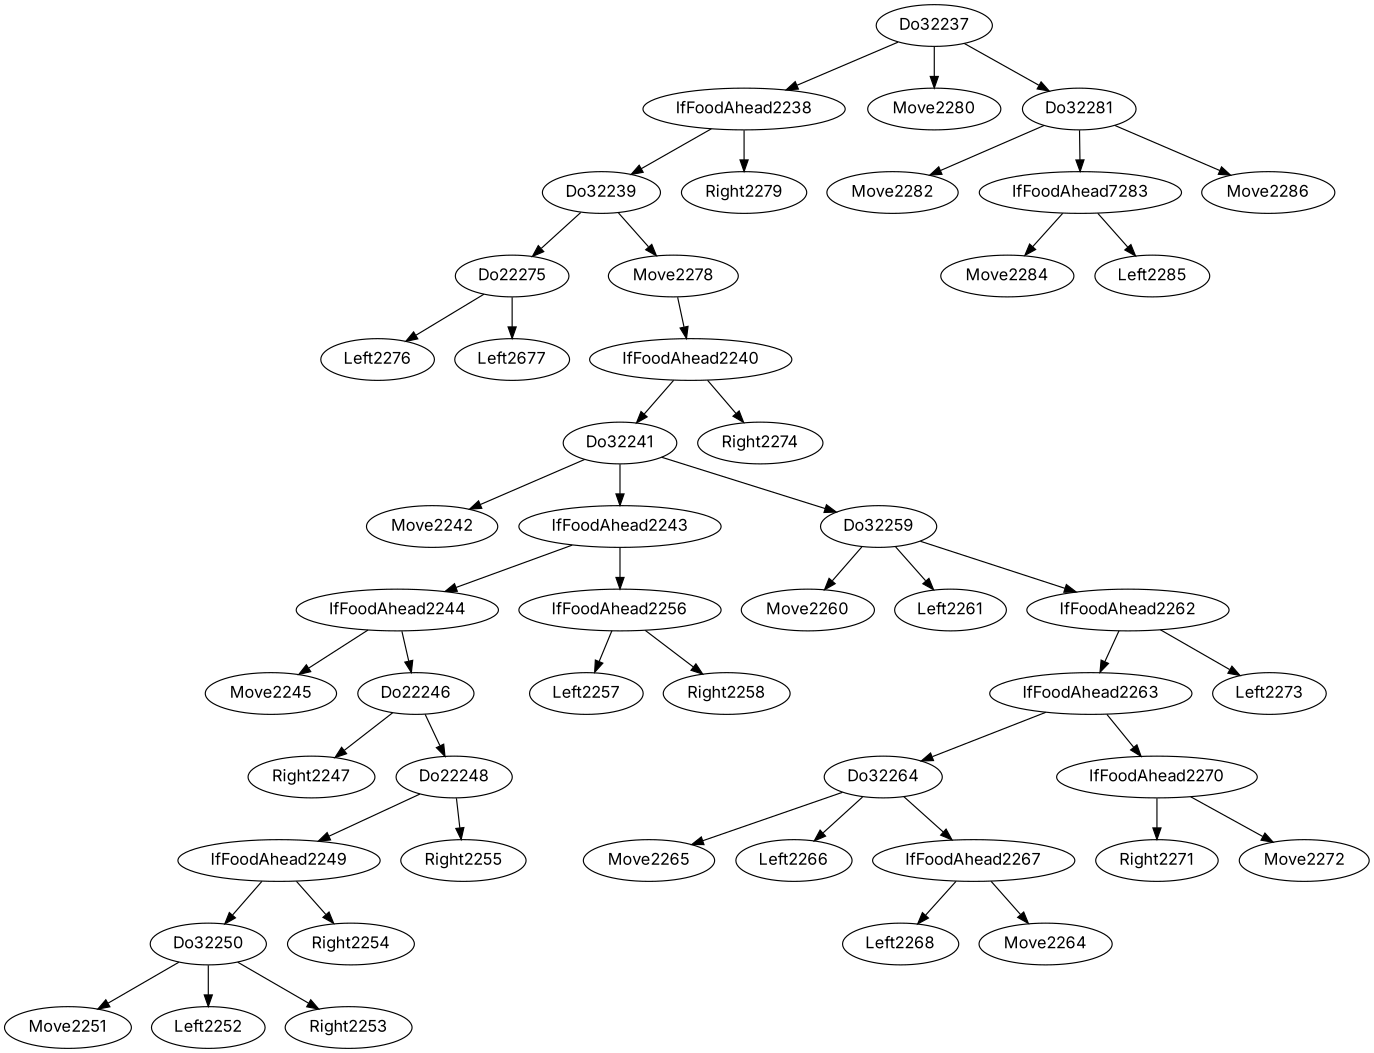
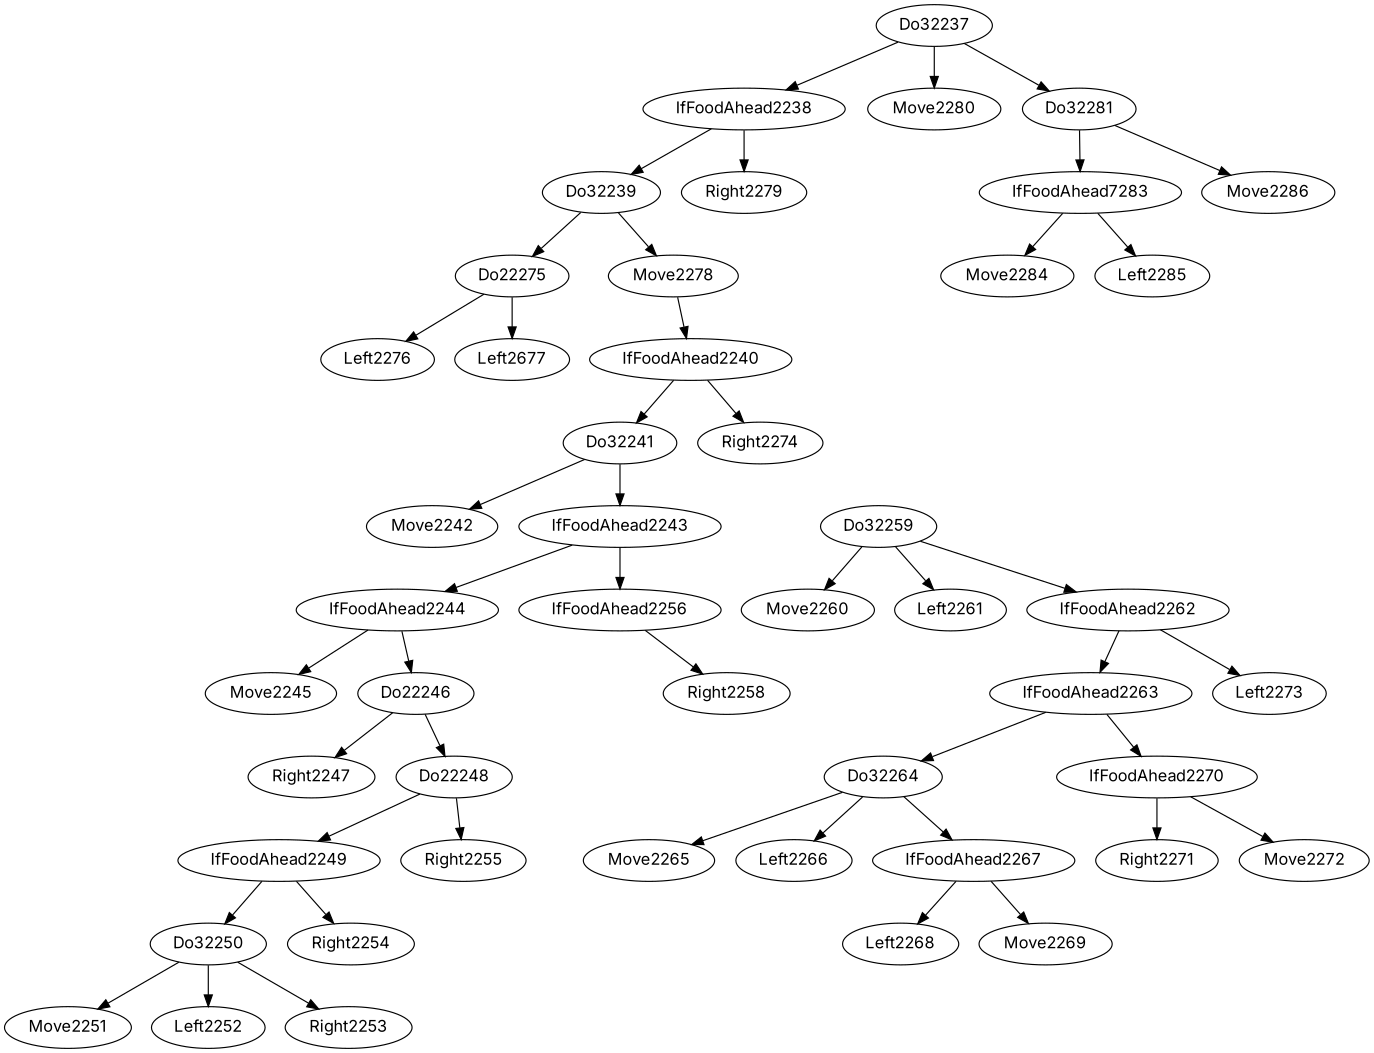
node "Move2282": removed
edge "Do32241" -> "Do32259": removed
node "Left2257": removed
node "Move2264": label "Move2264" -> "Move2269"
